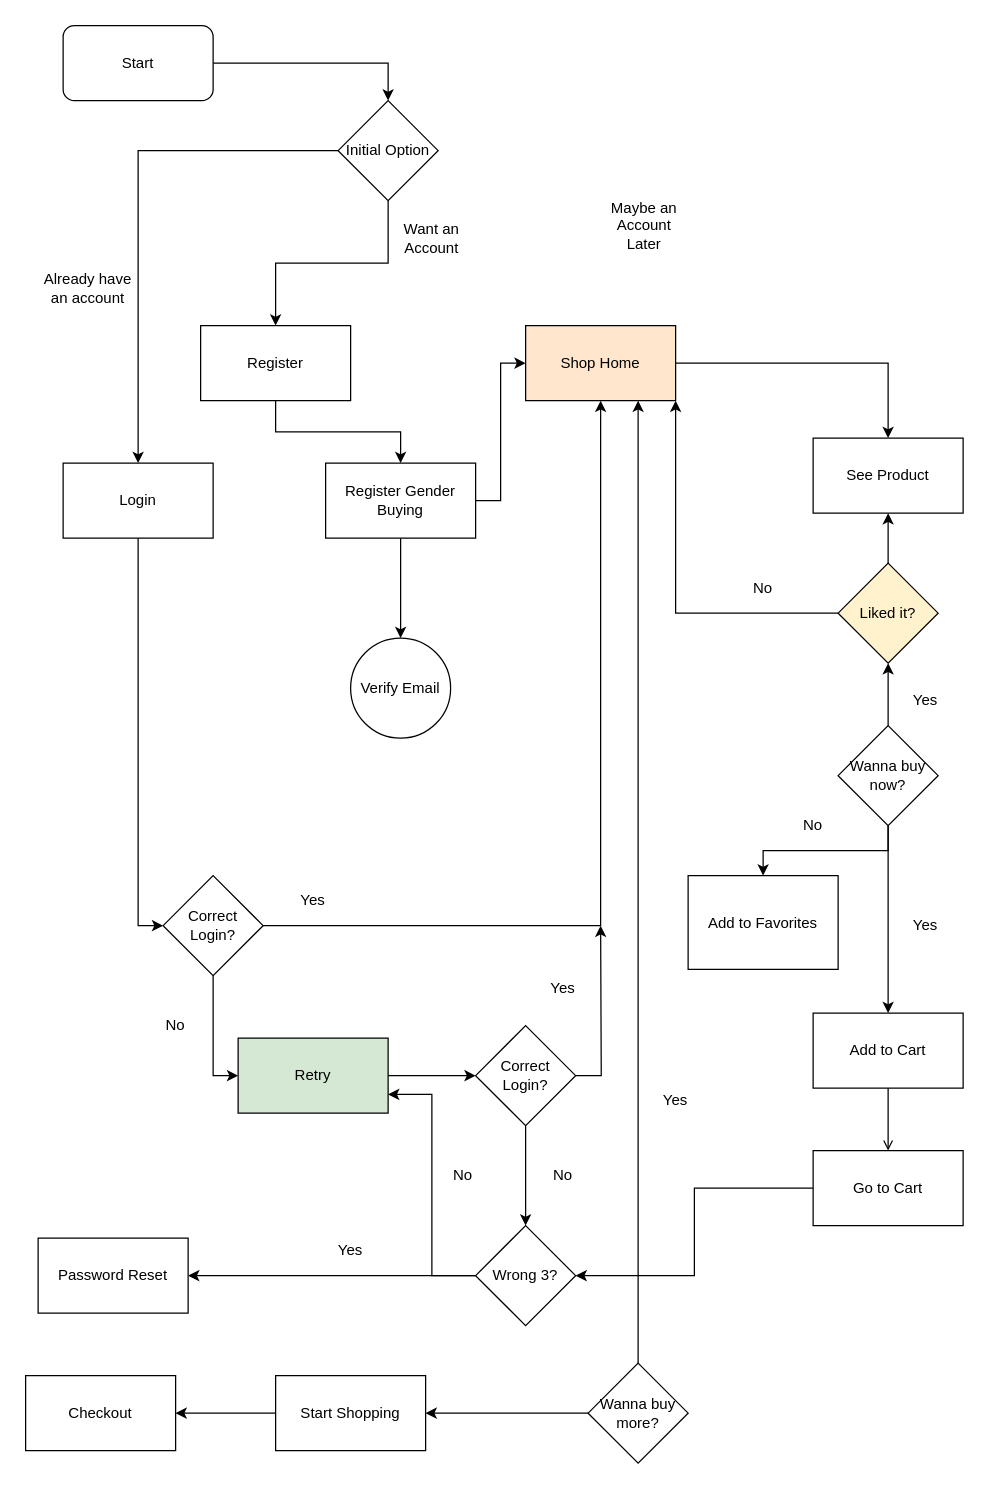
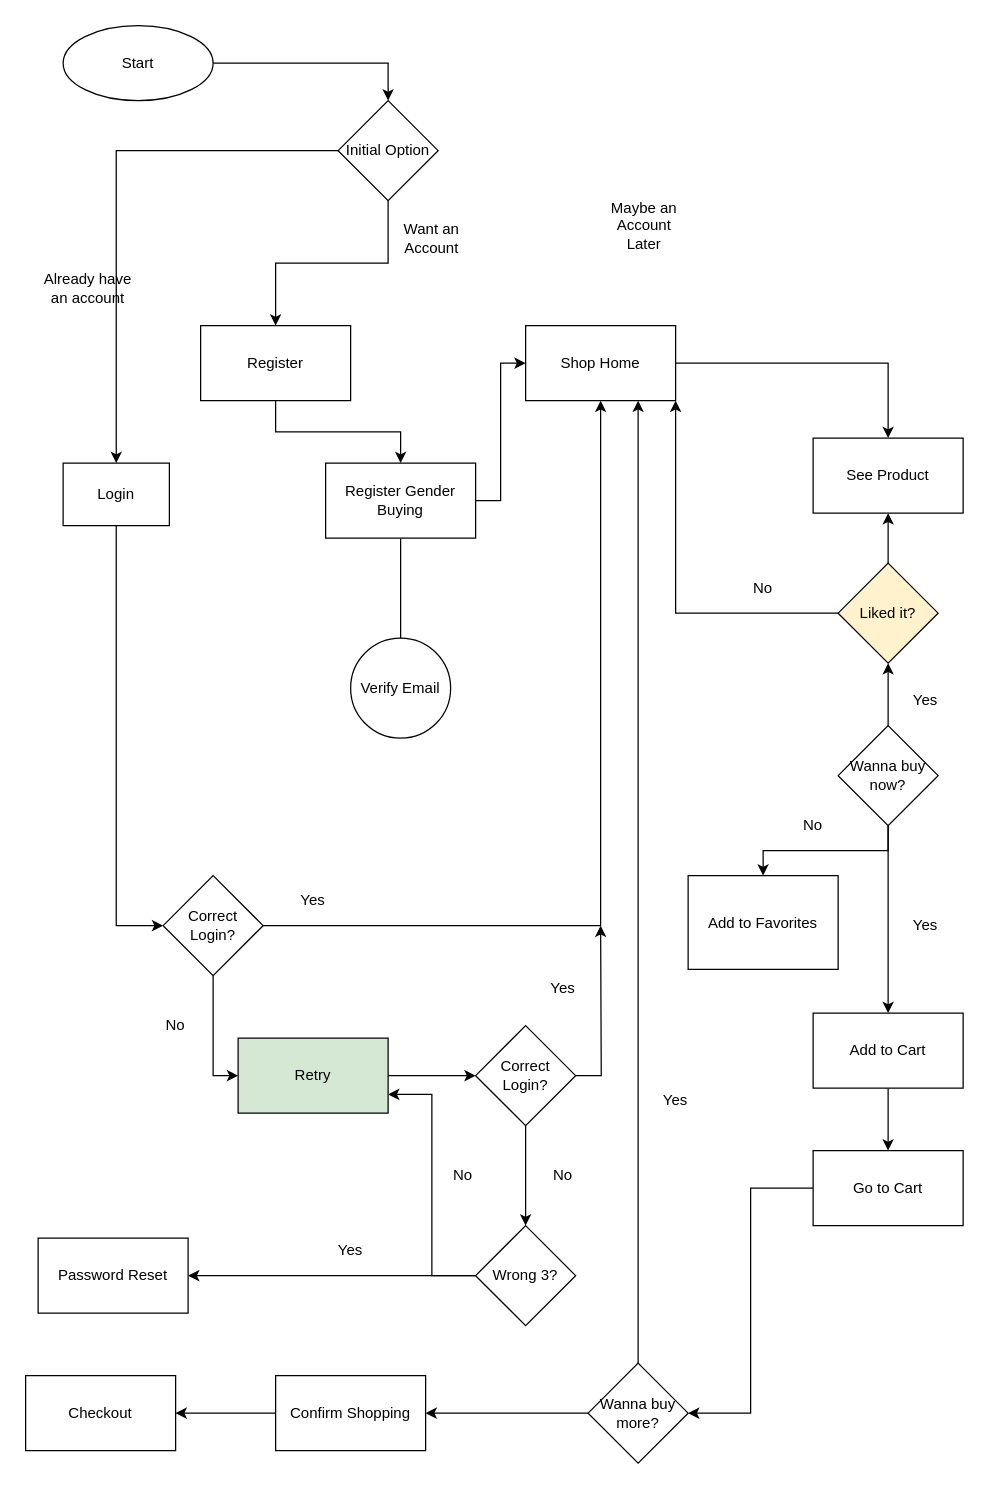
node "Start": shape rounded rectangle -> ellipse
node "Shop Home": fillcolor #ffe6cc -> #ffffff
node "Login": size 150x75 -> 106x63
edge "Register Gender Buying" -> "Verify Email": arrowhead classic -> none
edge "Add to Cart" -> "Go to Cart": arrowhead open -> classic
edge "Go to Cart" -> "Wrong 3?": now "Go to Cart" -> "Wanna buy more?"
node "Start Shopping": label "Start Shopping" -> "Confirm Shopping"
